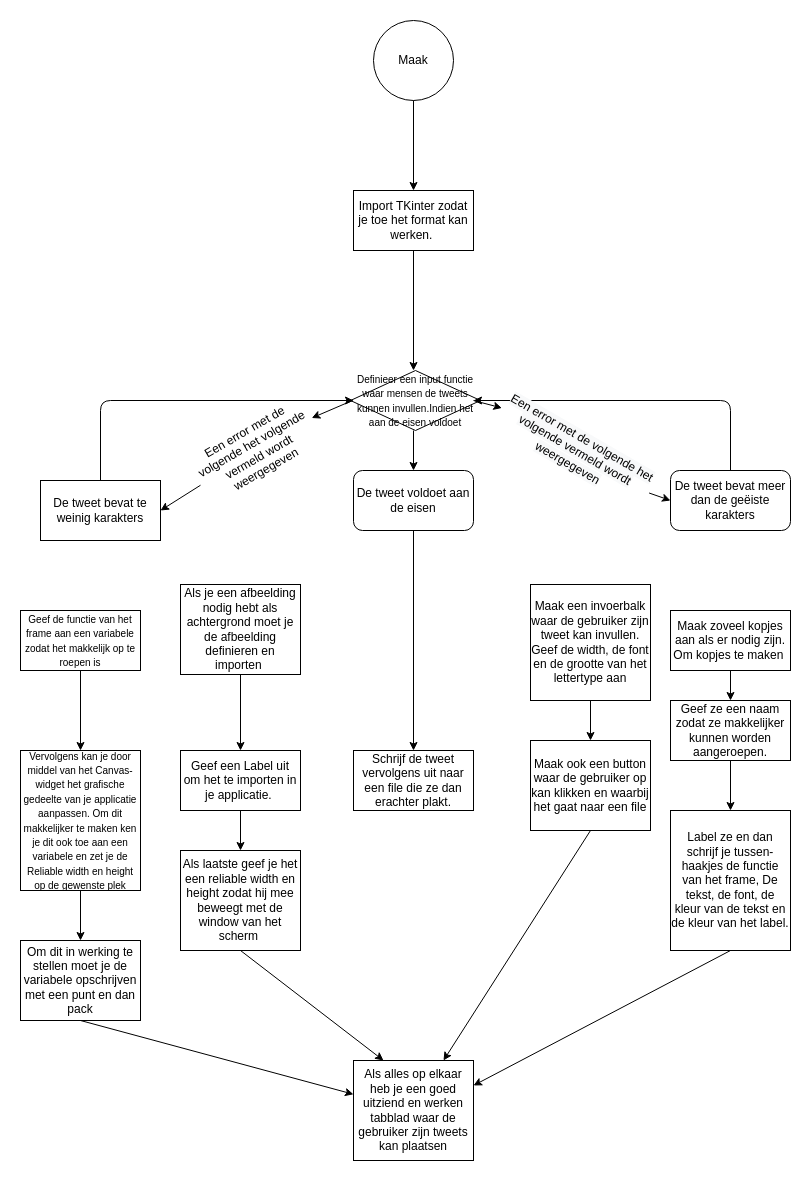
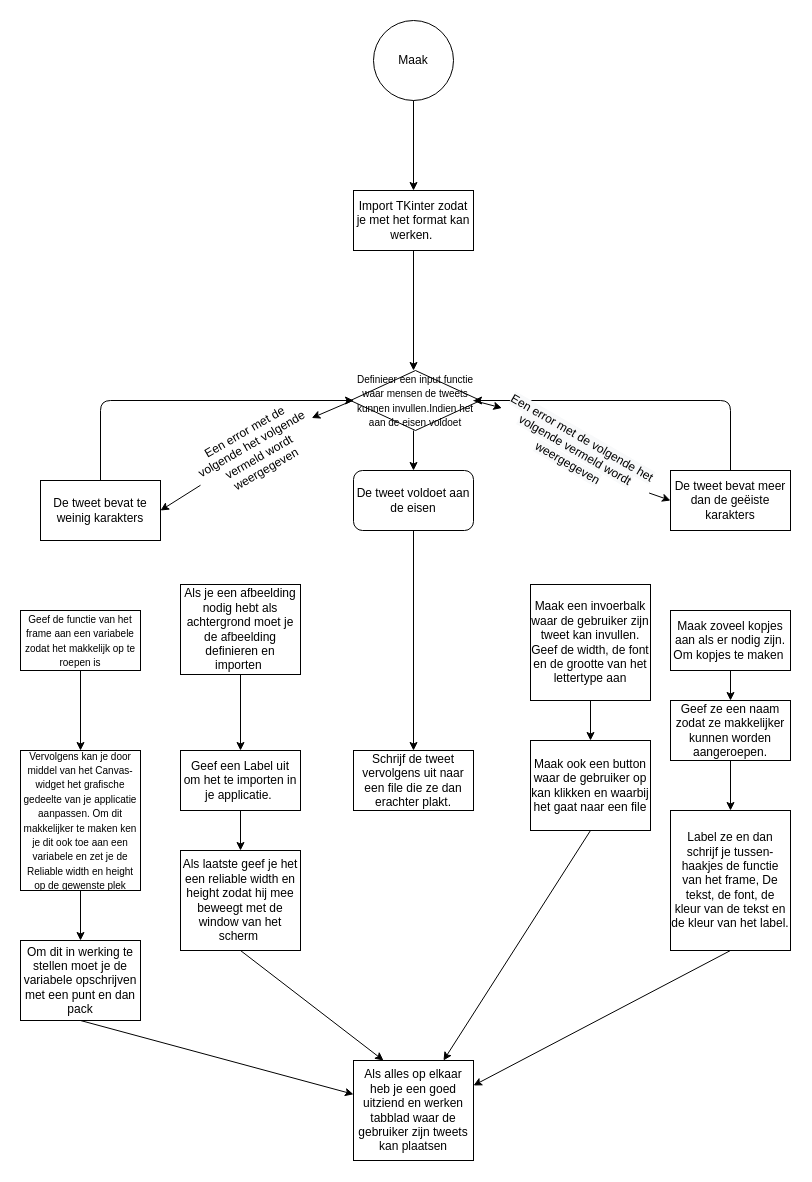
node "Import TKinter zodat je toe het format kan werken.": label "Import TKinter zodat je toe het format kan werken." -> "Import TKinter zodat je met het format kan werken."
node "De tweet bevat meer dan de geëiste karakters": shape rounded rectangle -> rectangle
